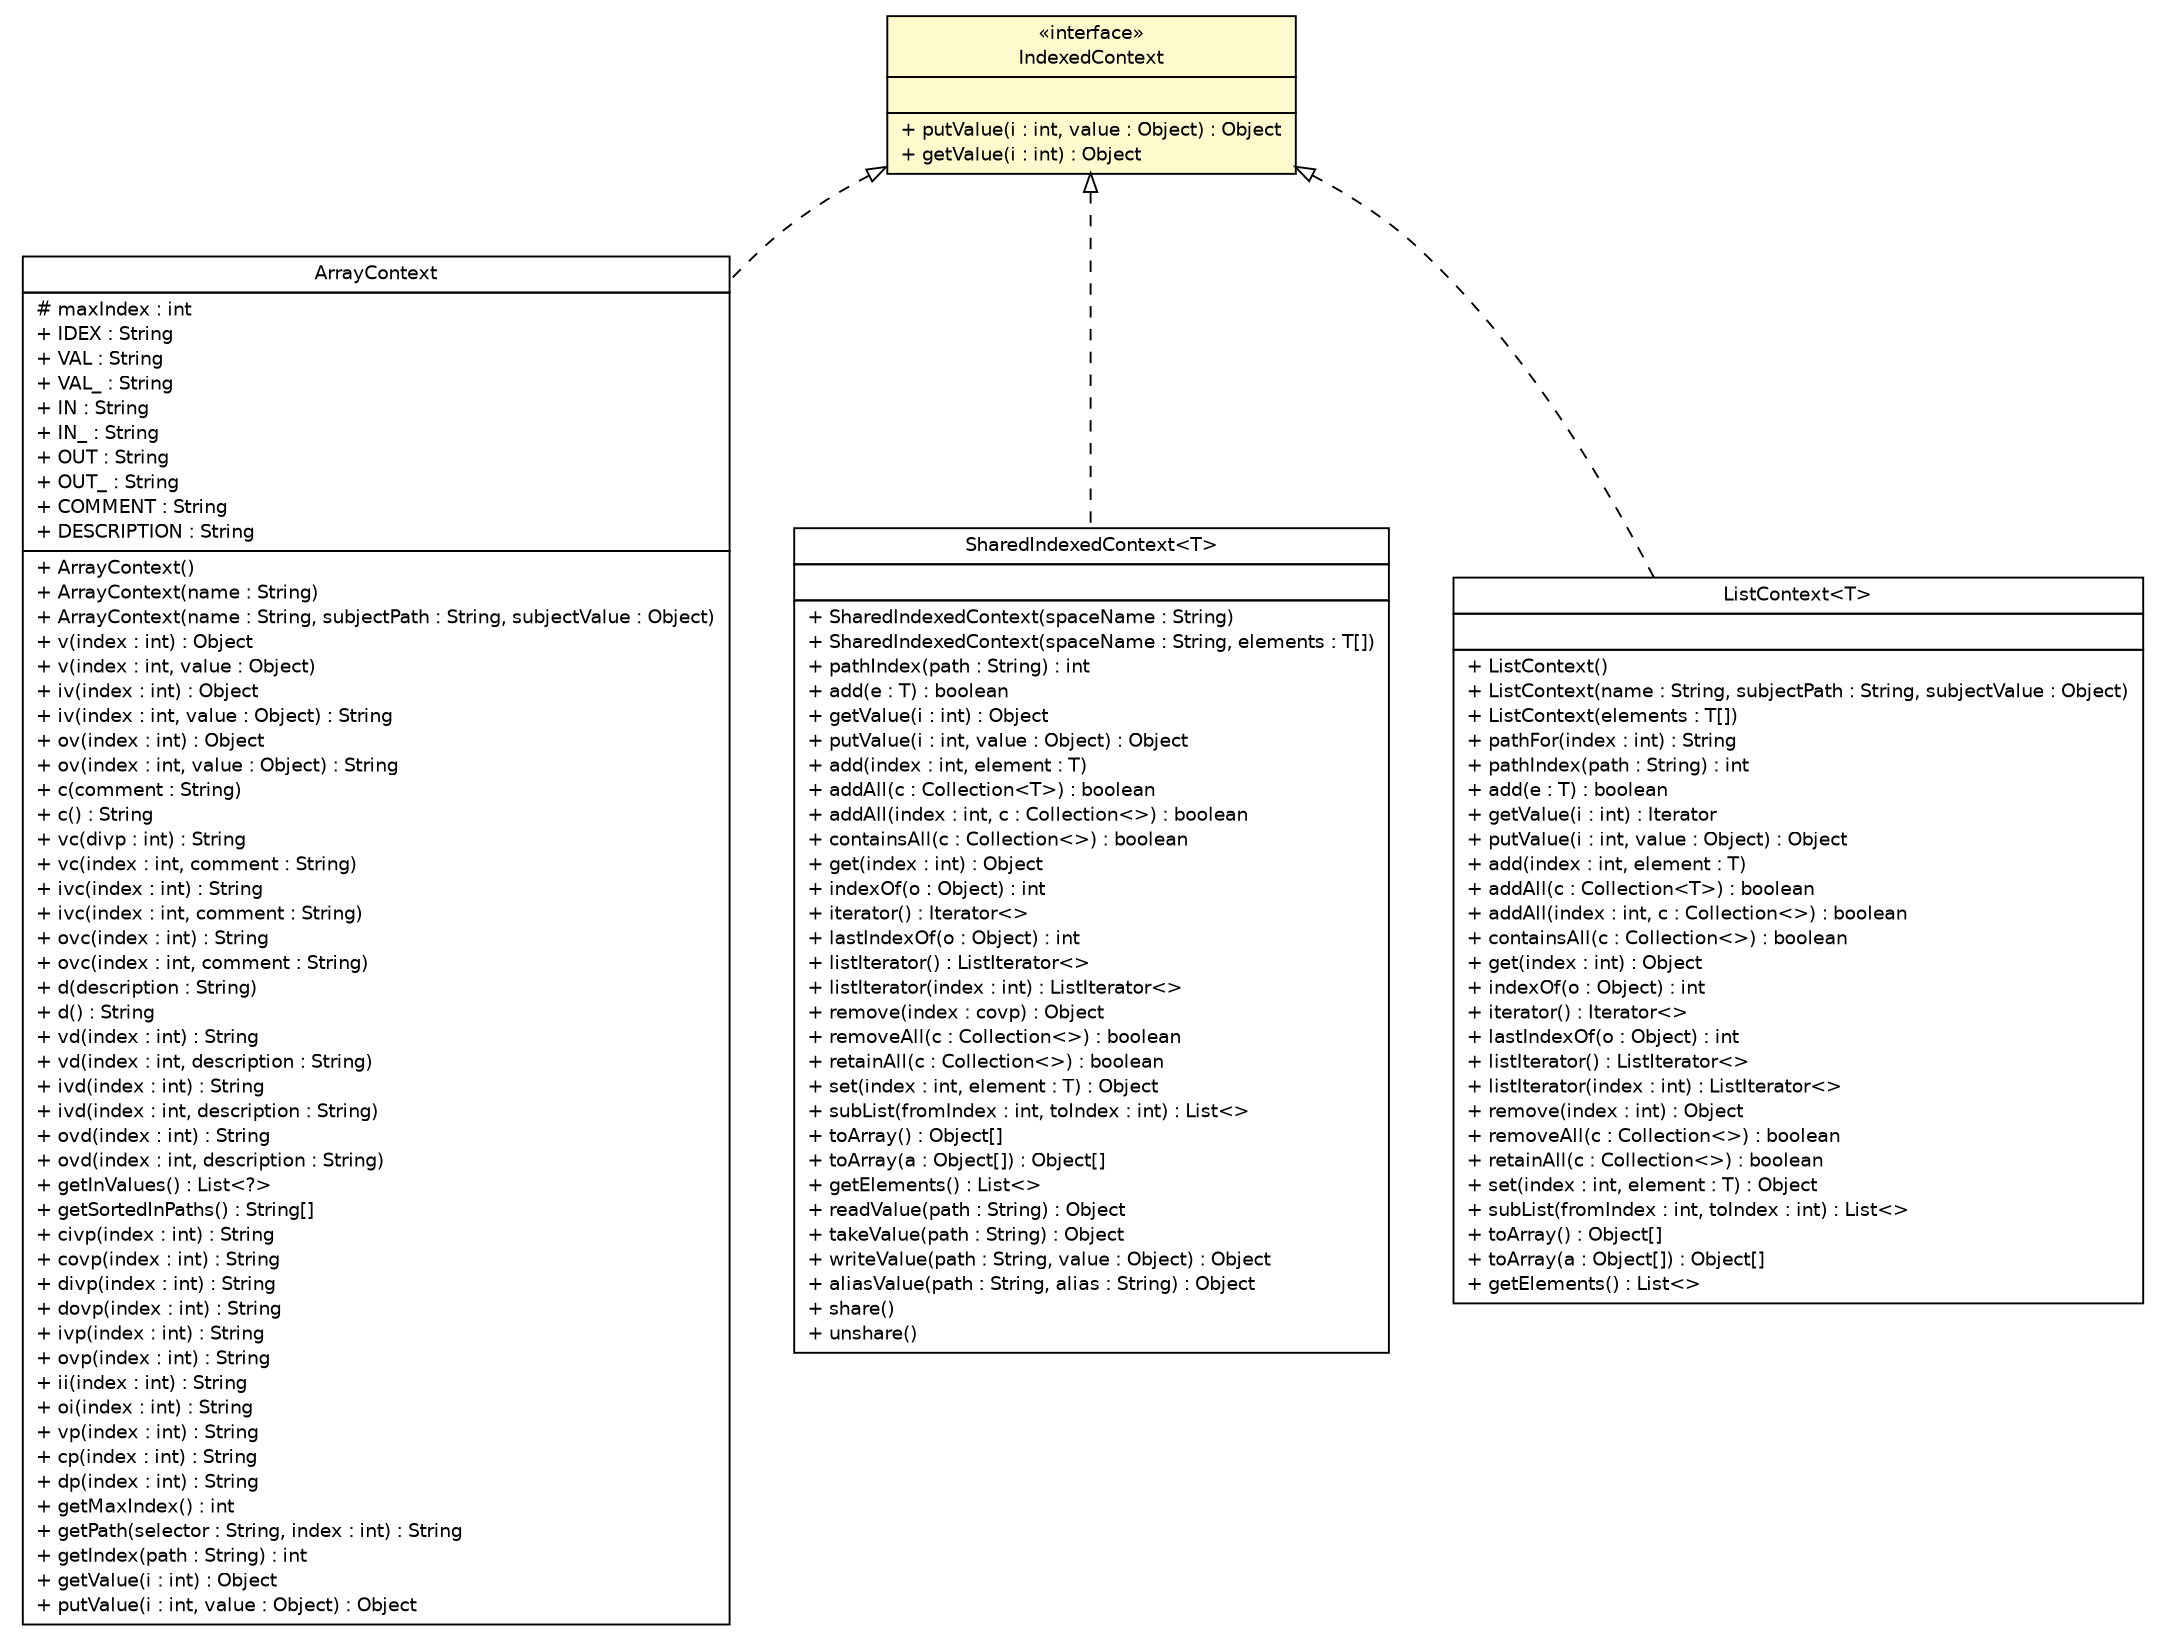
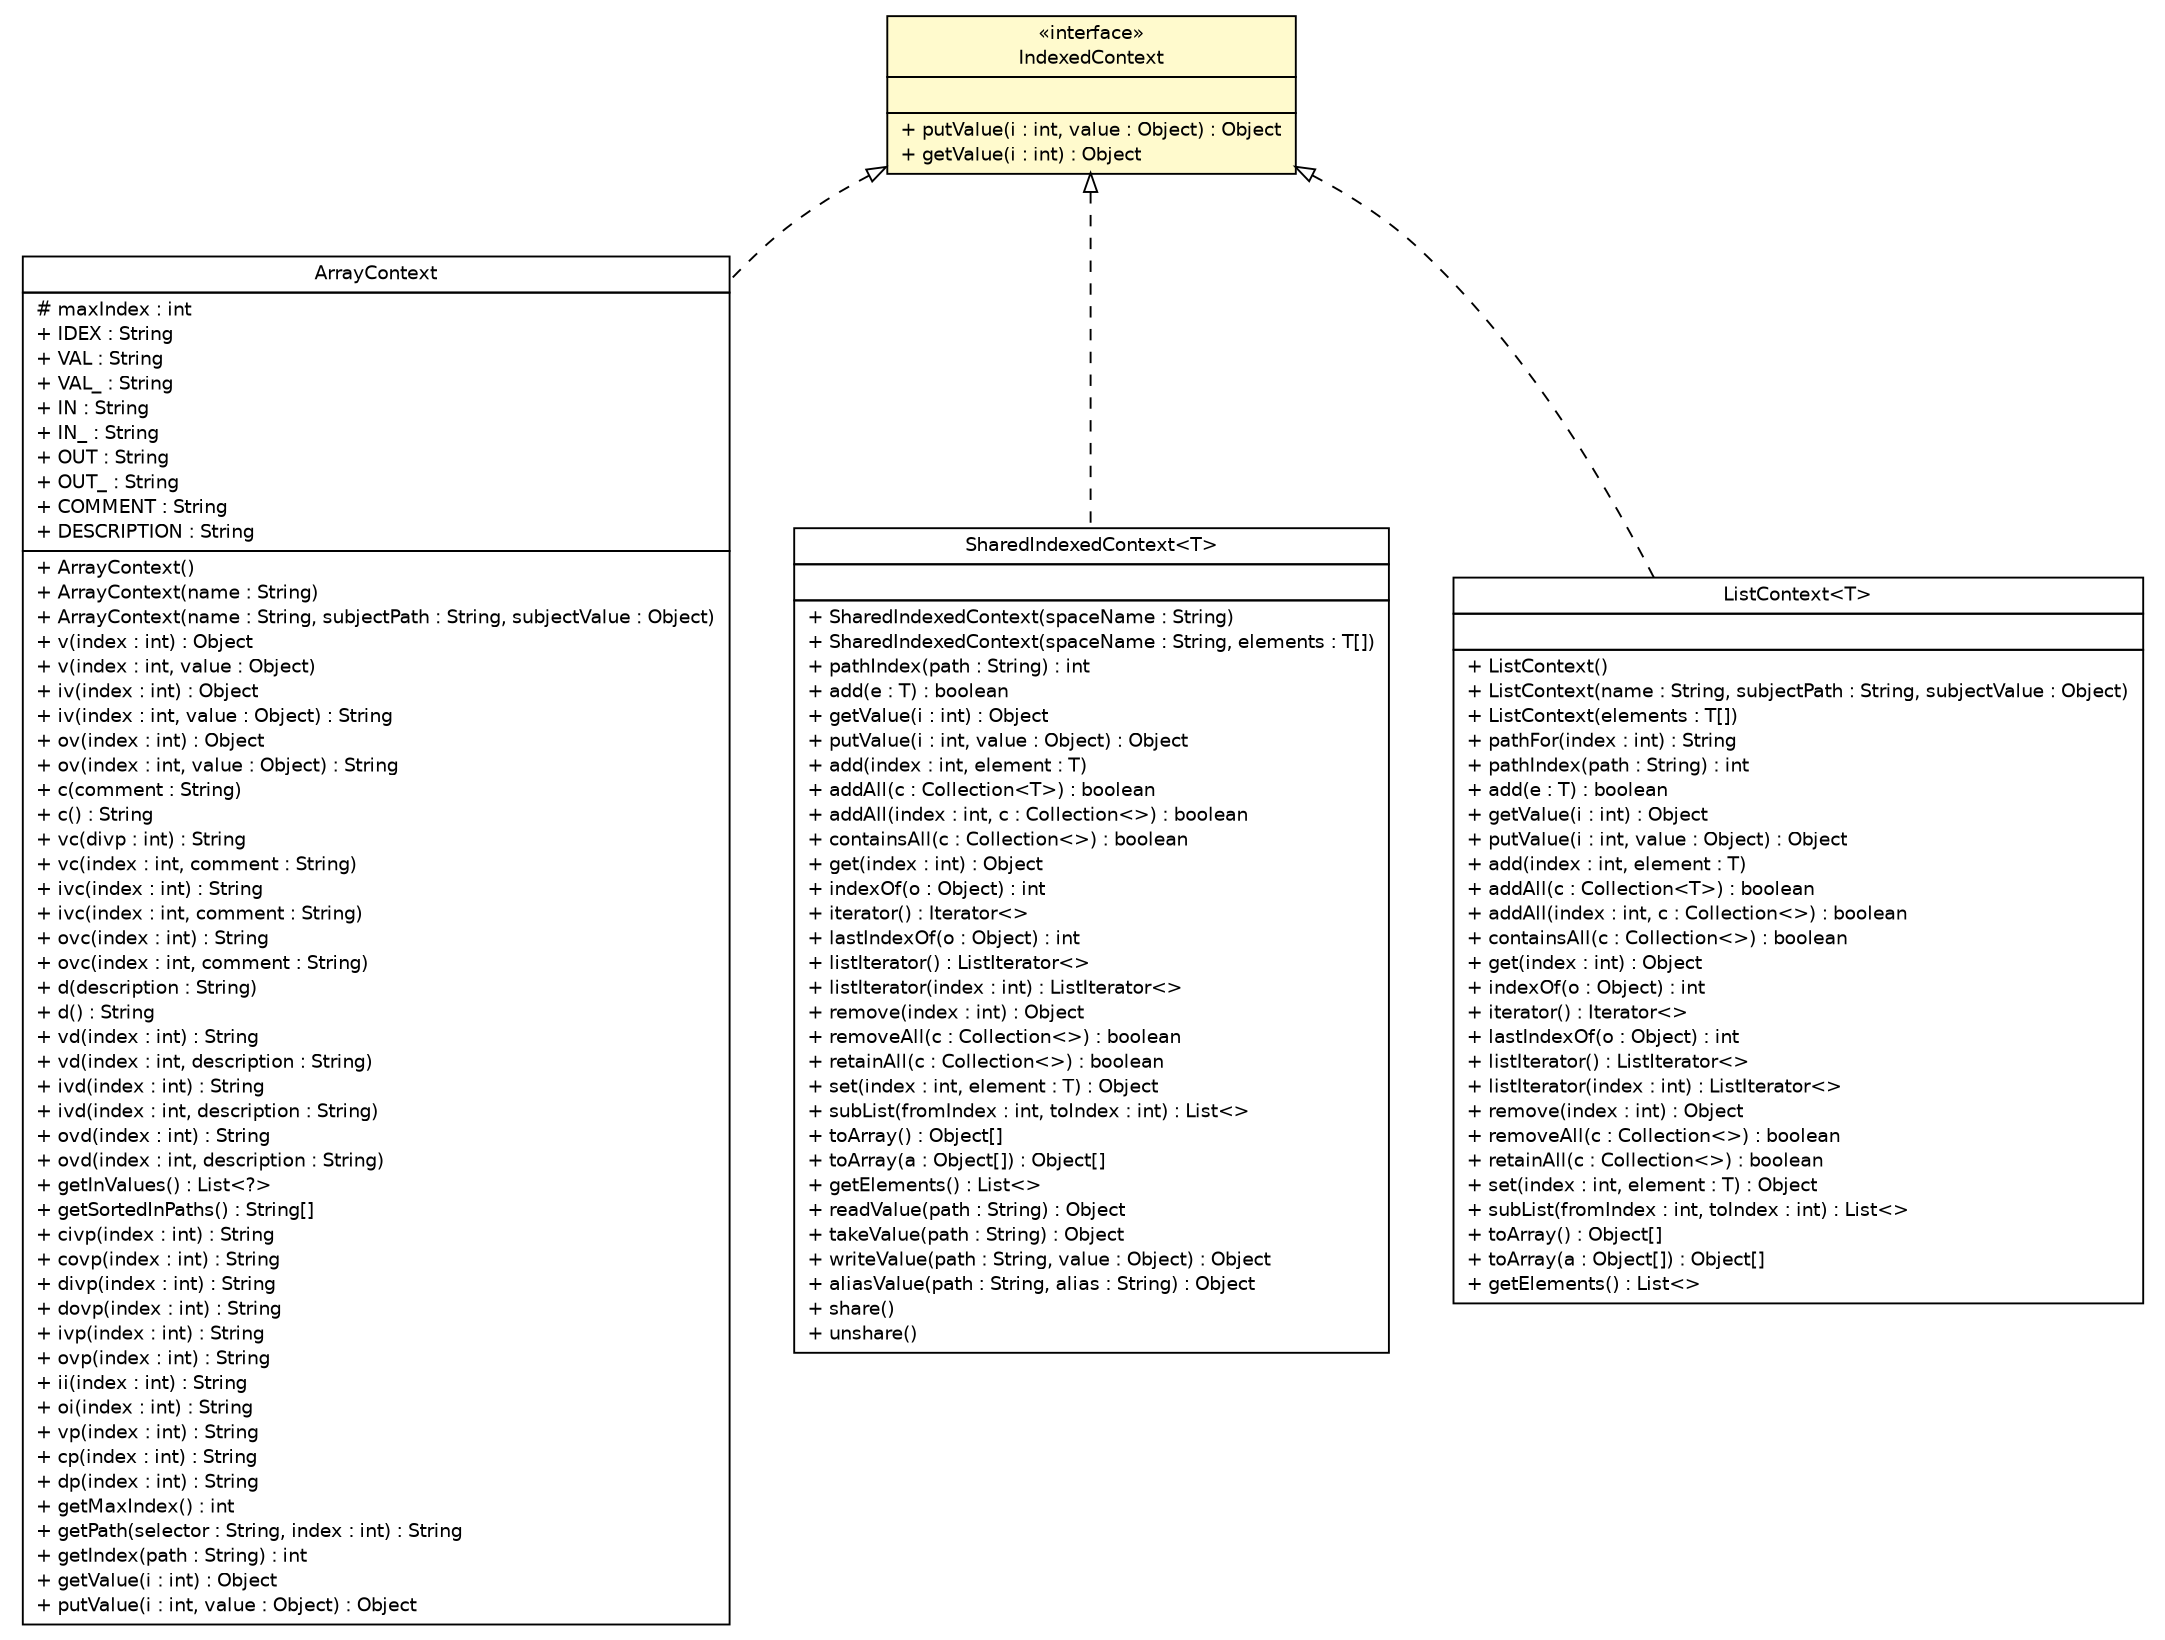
node "ListContext<T>": text "+ getValue(i : int) : Iterator" -> "+ getValue(i : int) : Object"
node "SharedIndexedContext<T>": text "+ remove(index : covp) : Object" -> "+ remove(index : int) : Object"
